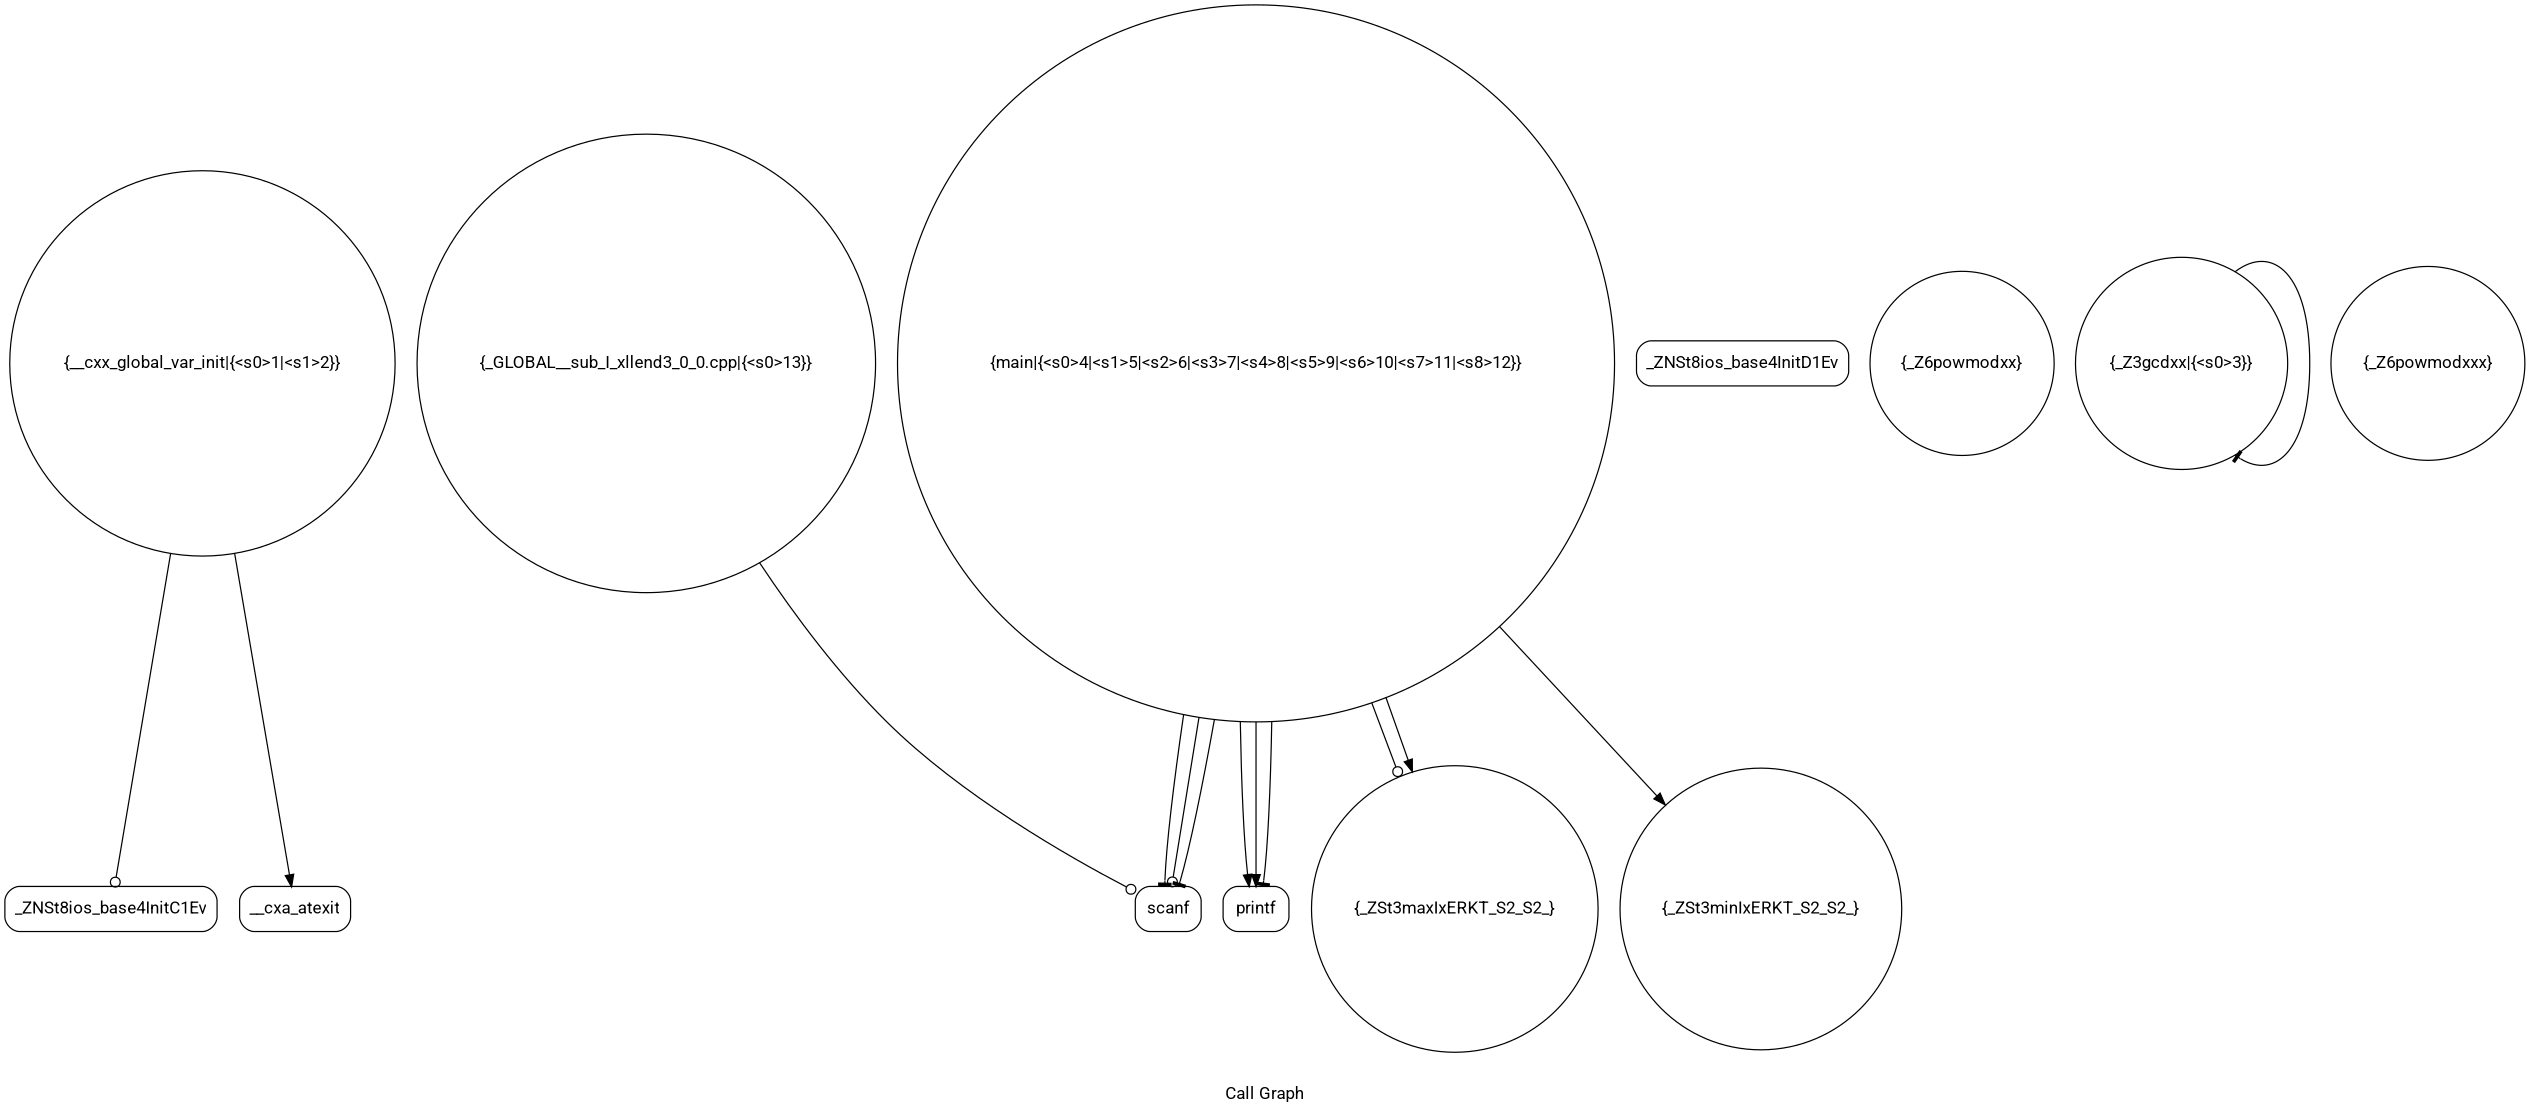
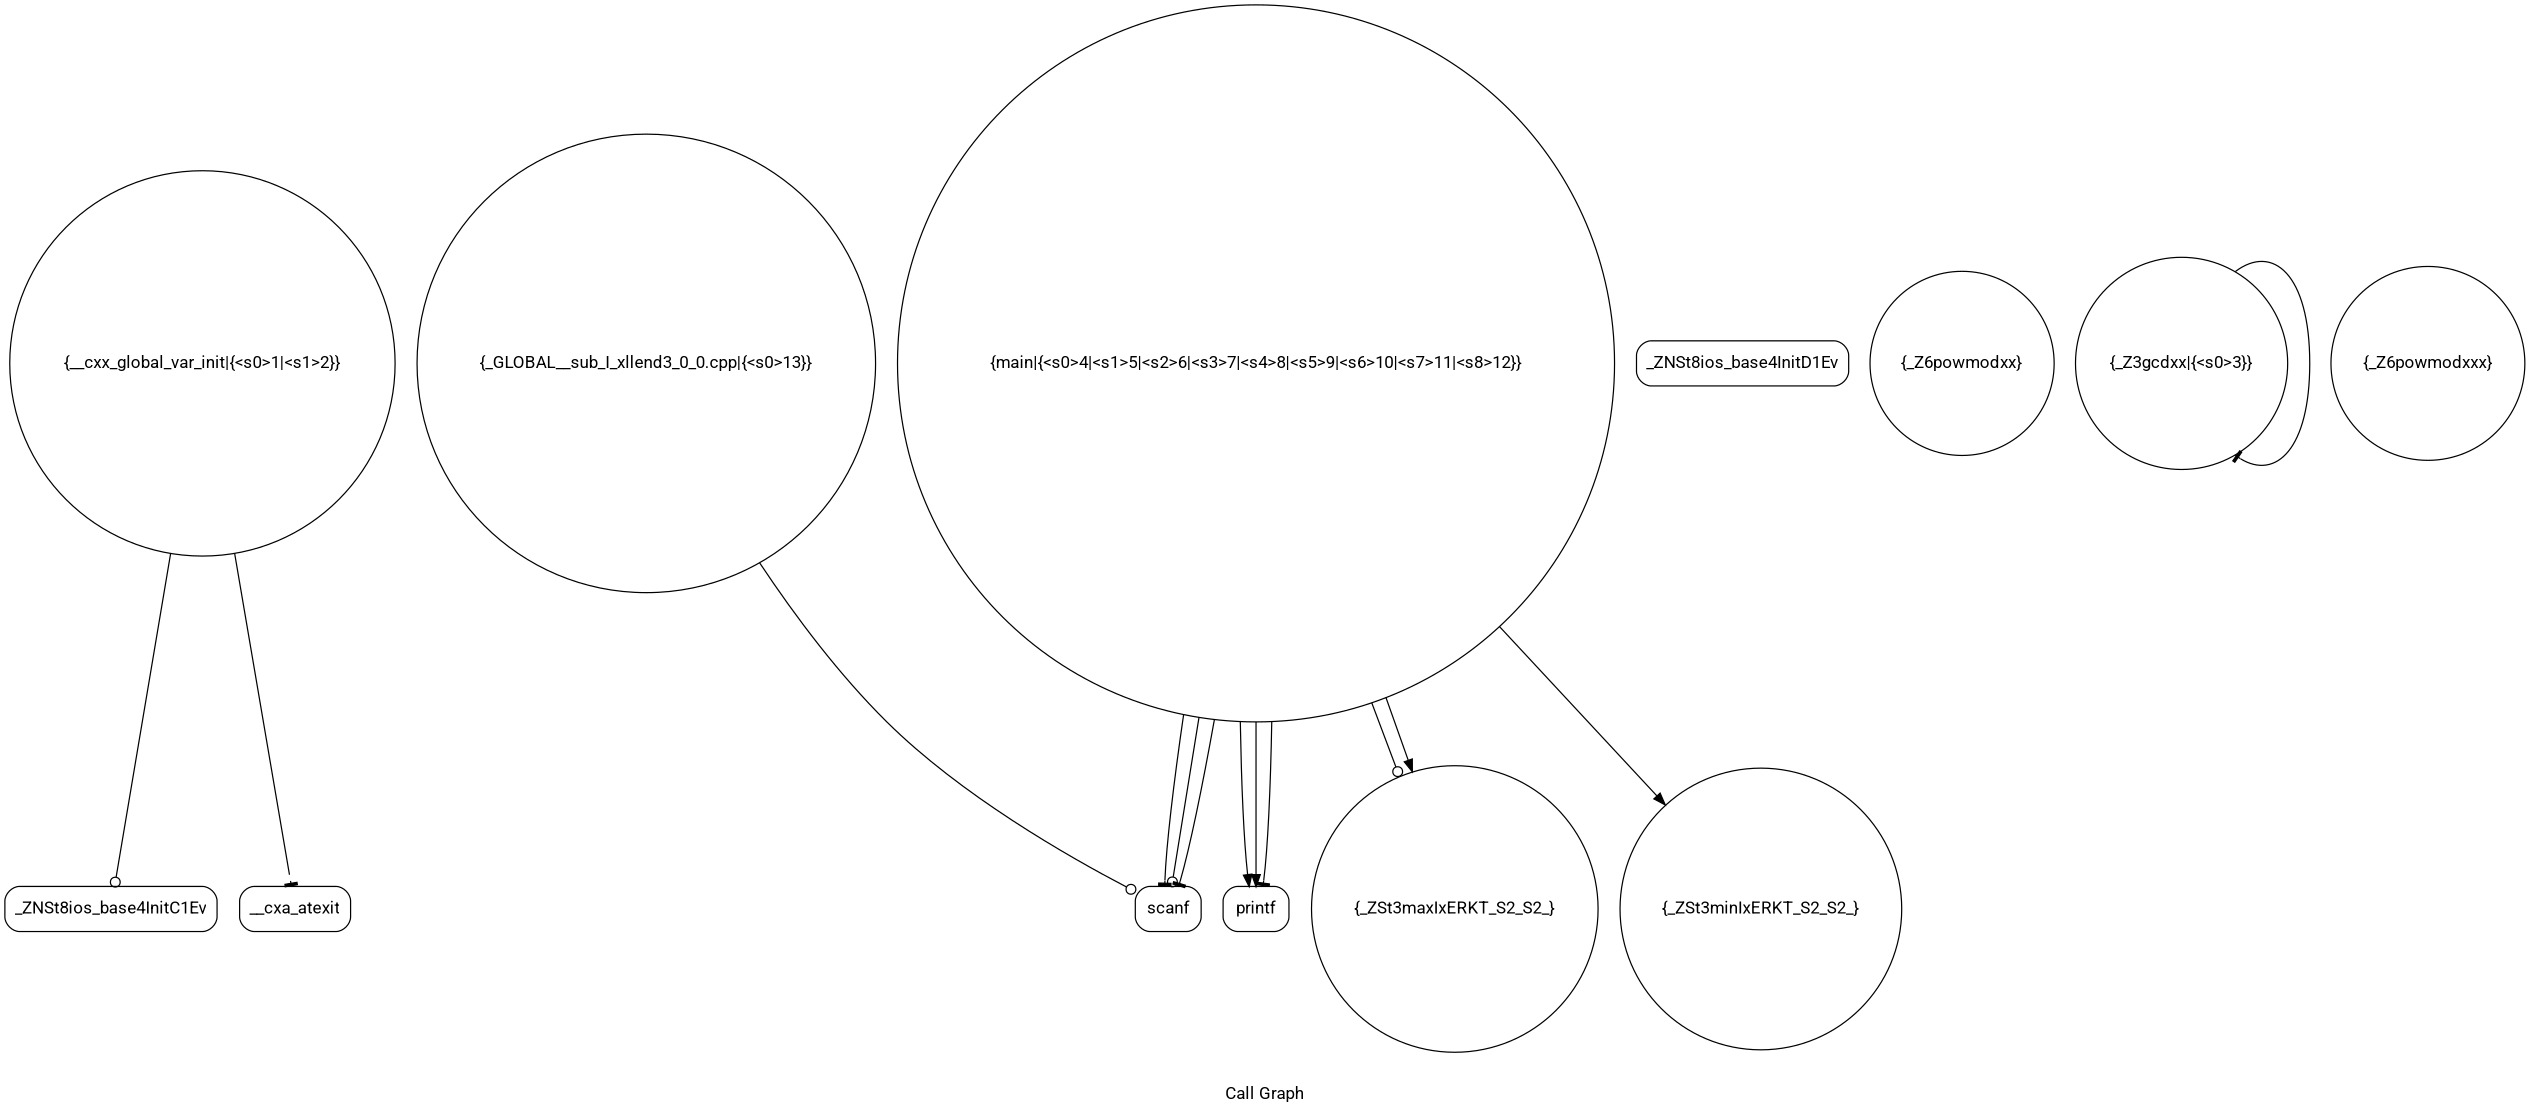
edge "{__cxx_global_var_init|{<s0>1|<s1>2}}" -> "__cxa_atexit": arrowhead normal -> tee
